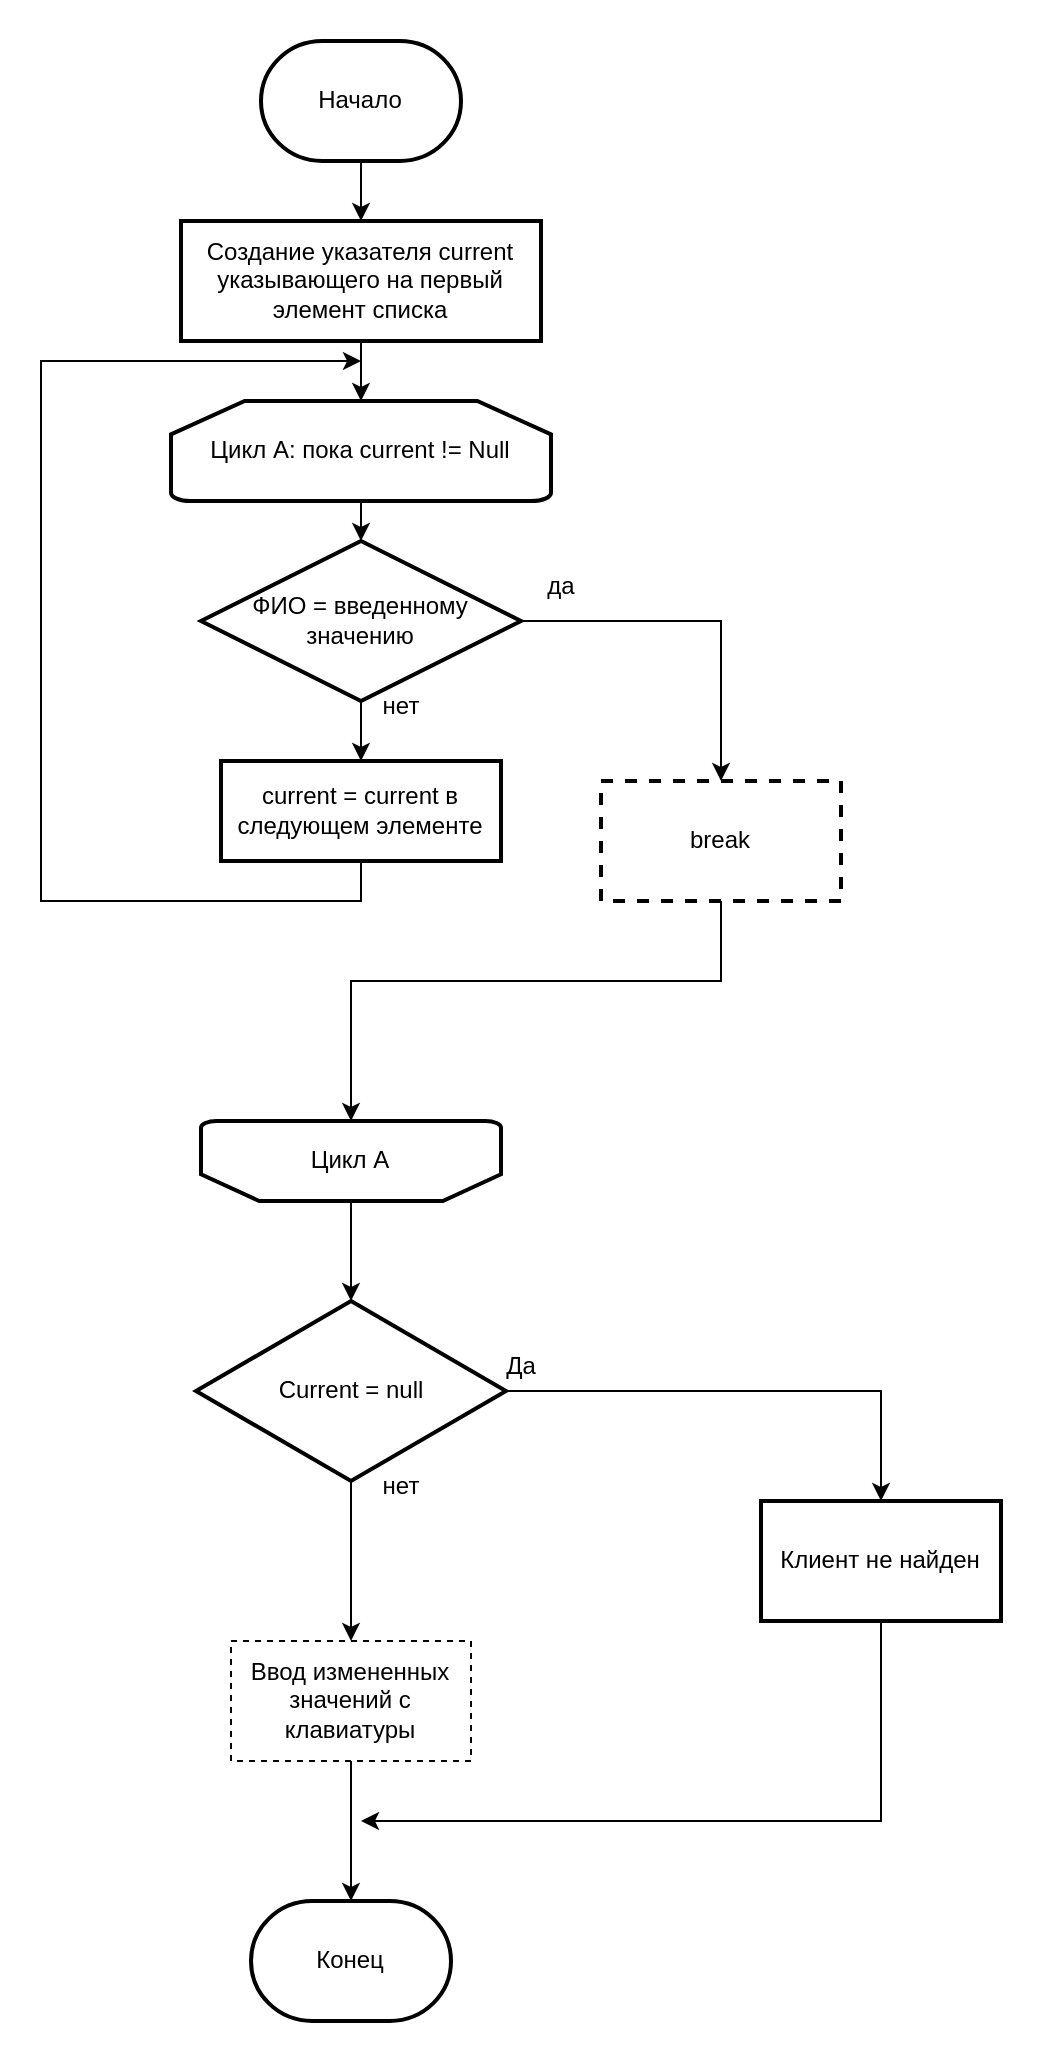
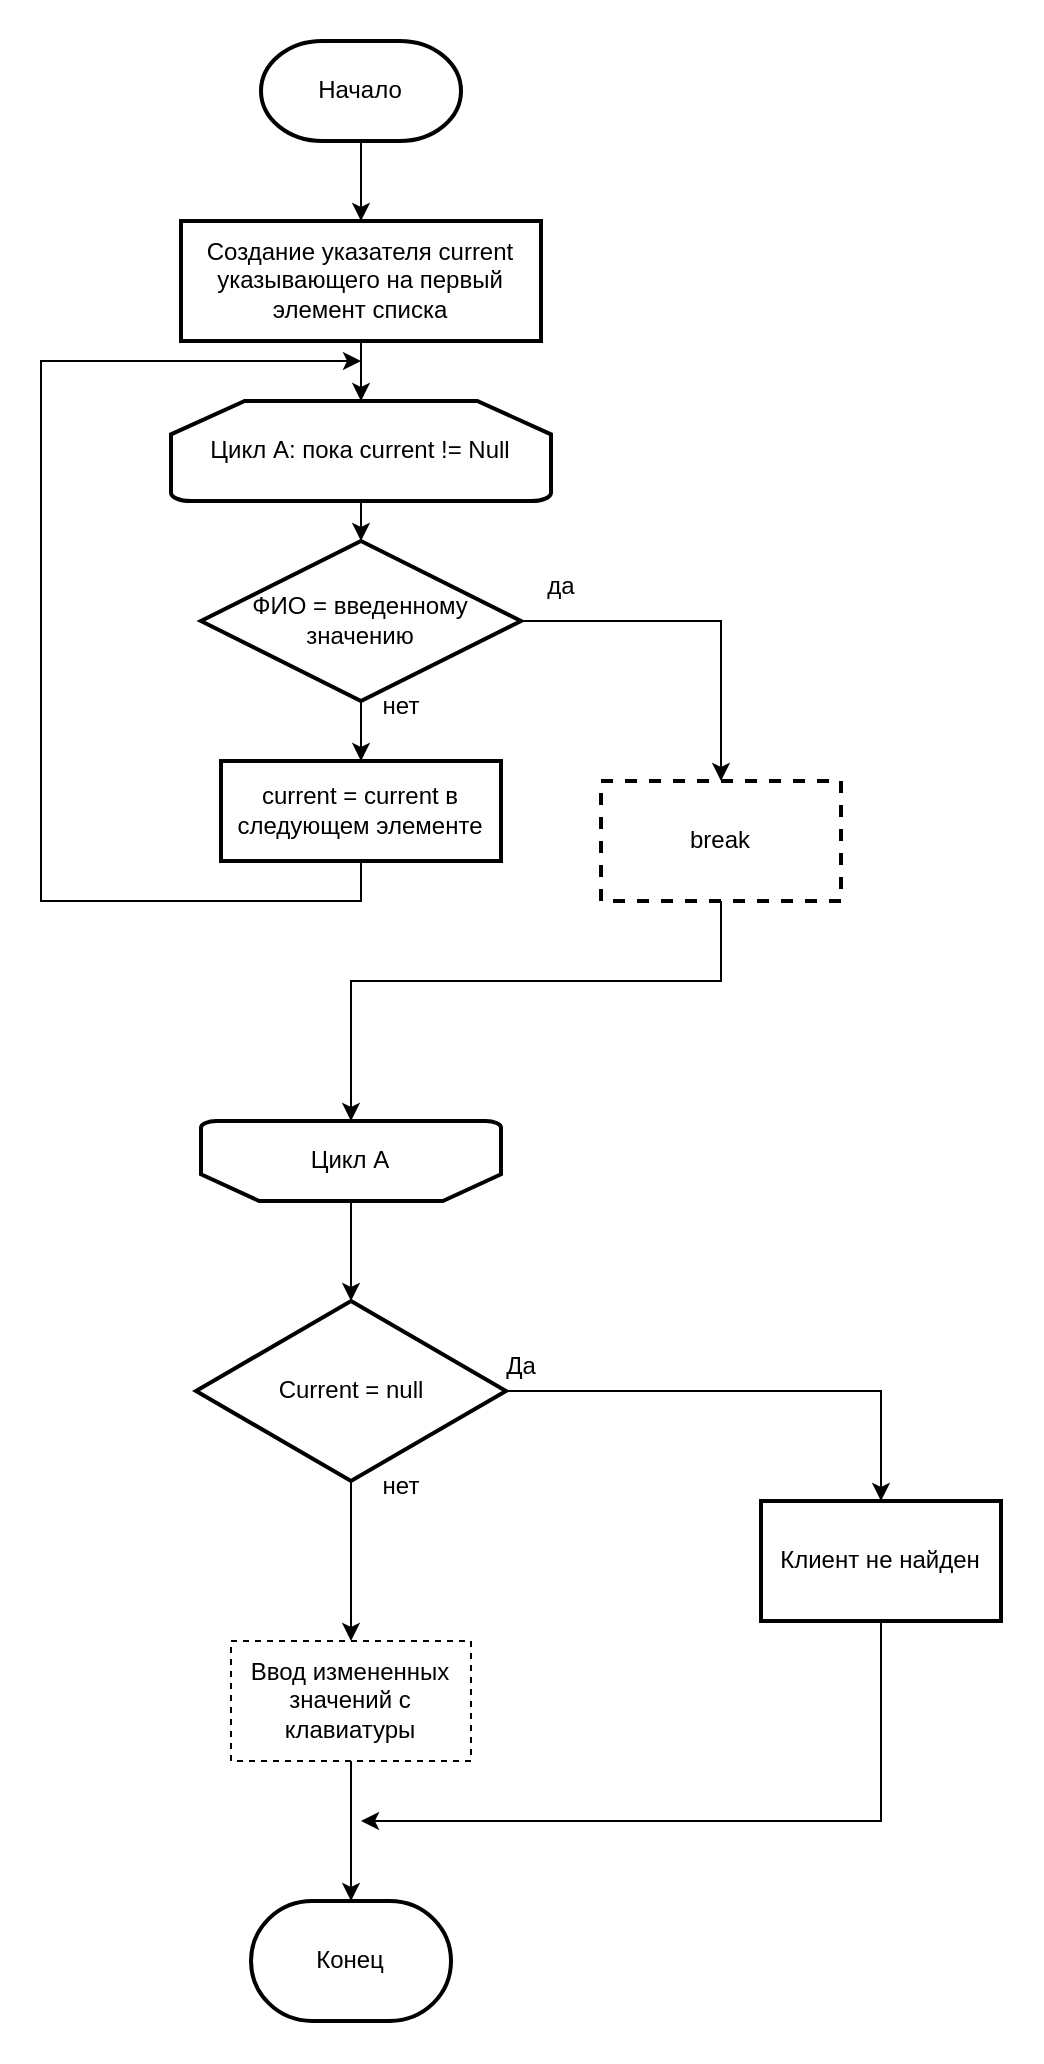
node "Начало": size 200x120 -> 200x100
